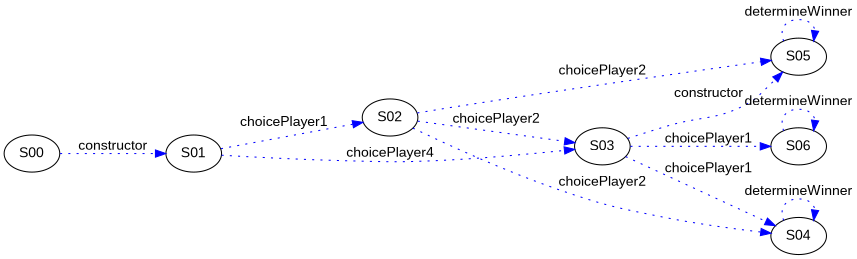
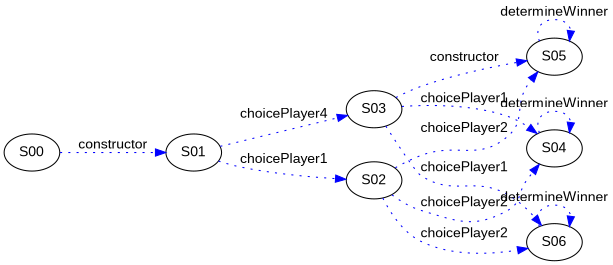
edge "S02" -> "S03": now "S02" -> "S06"
